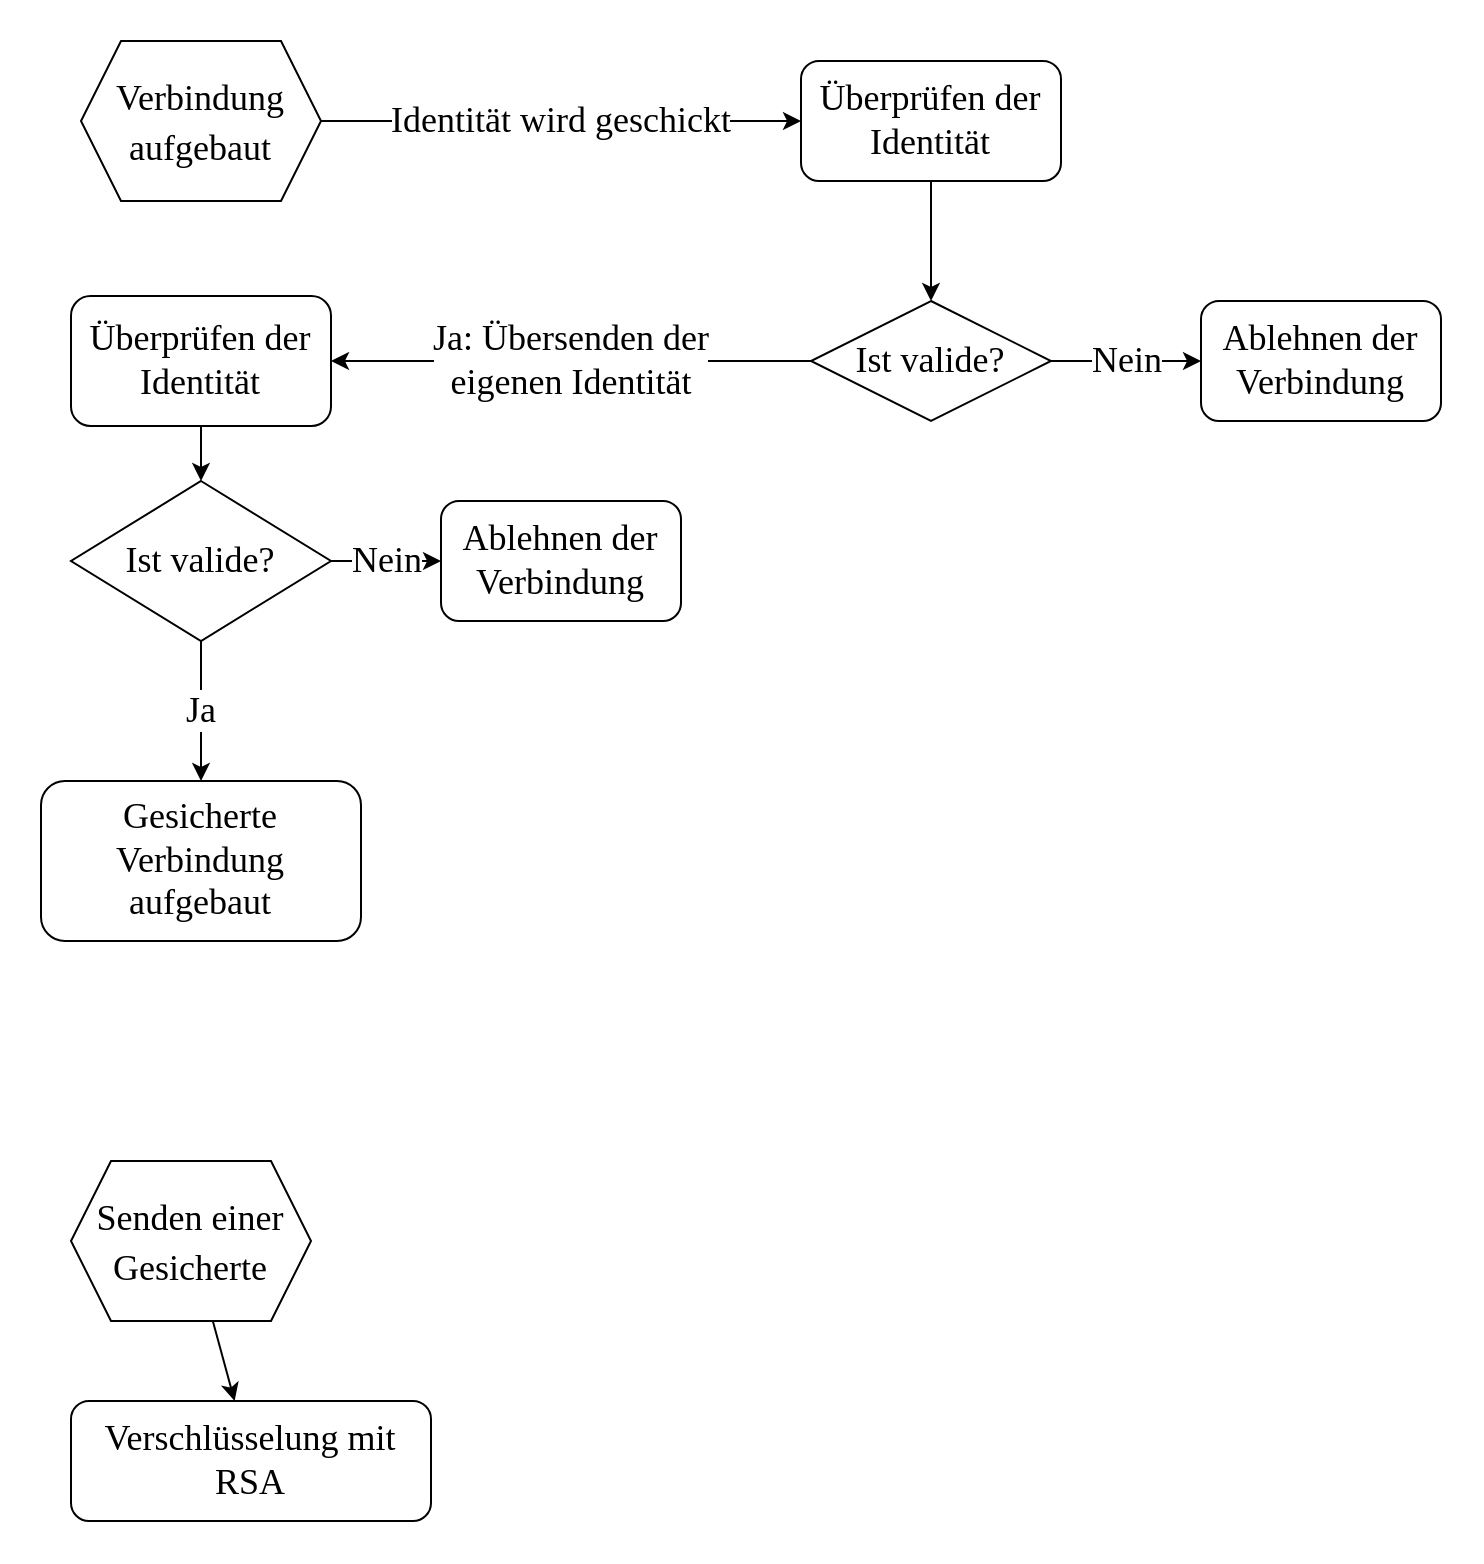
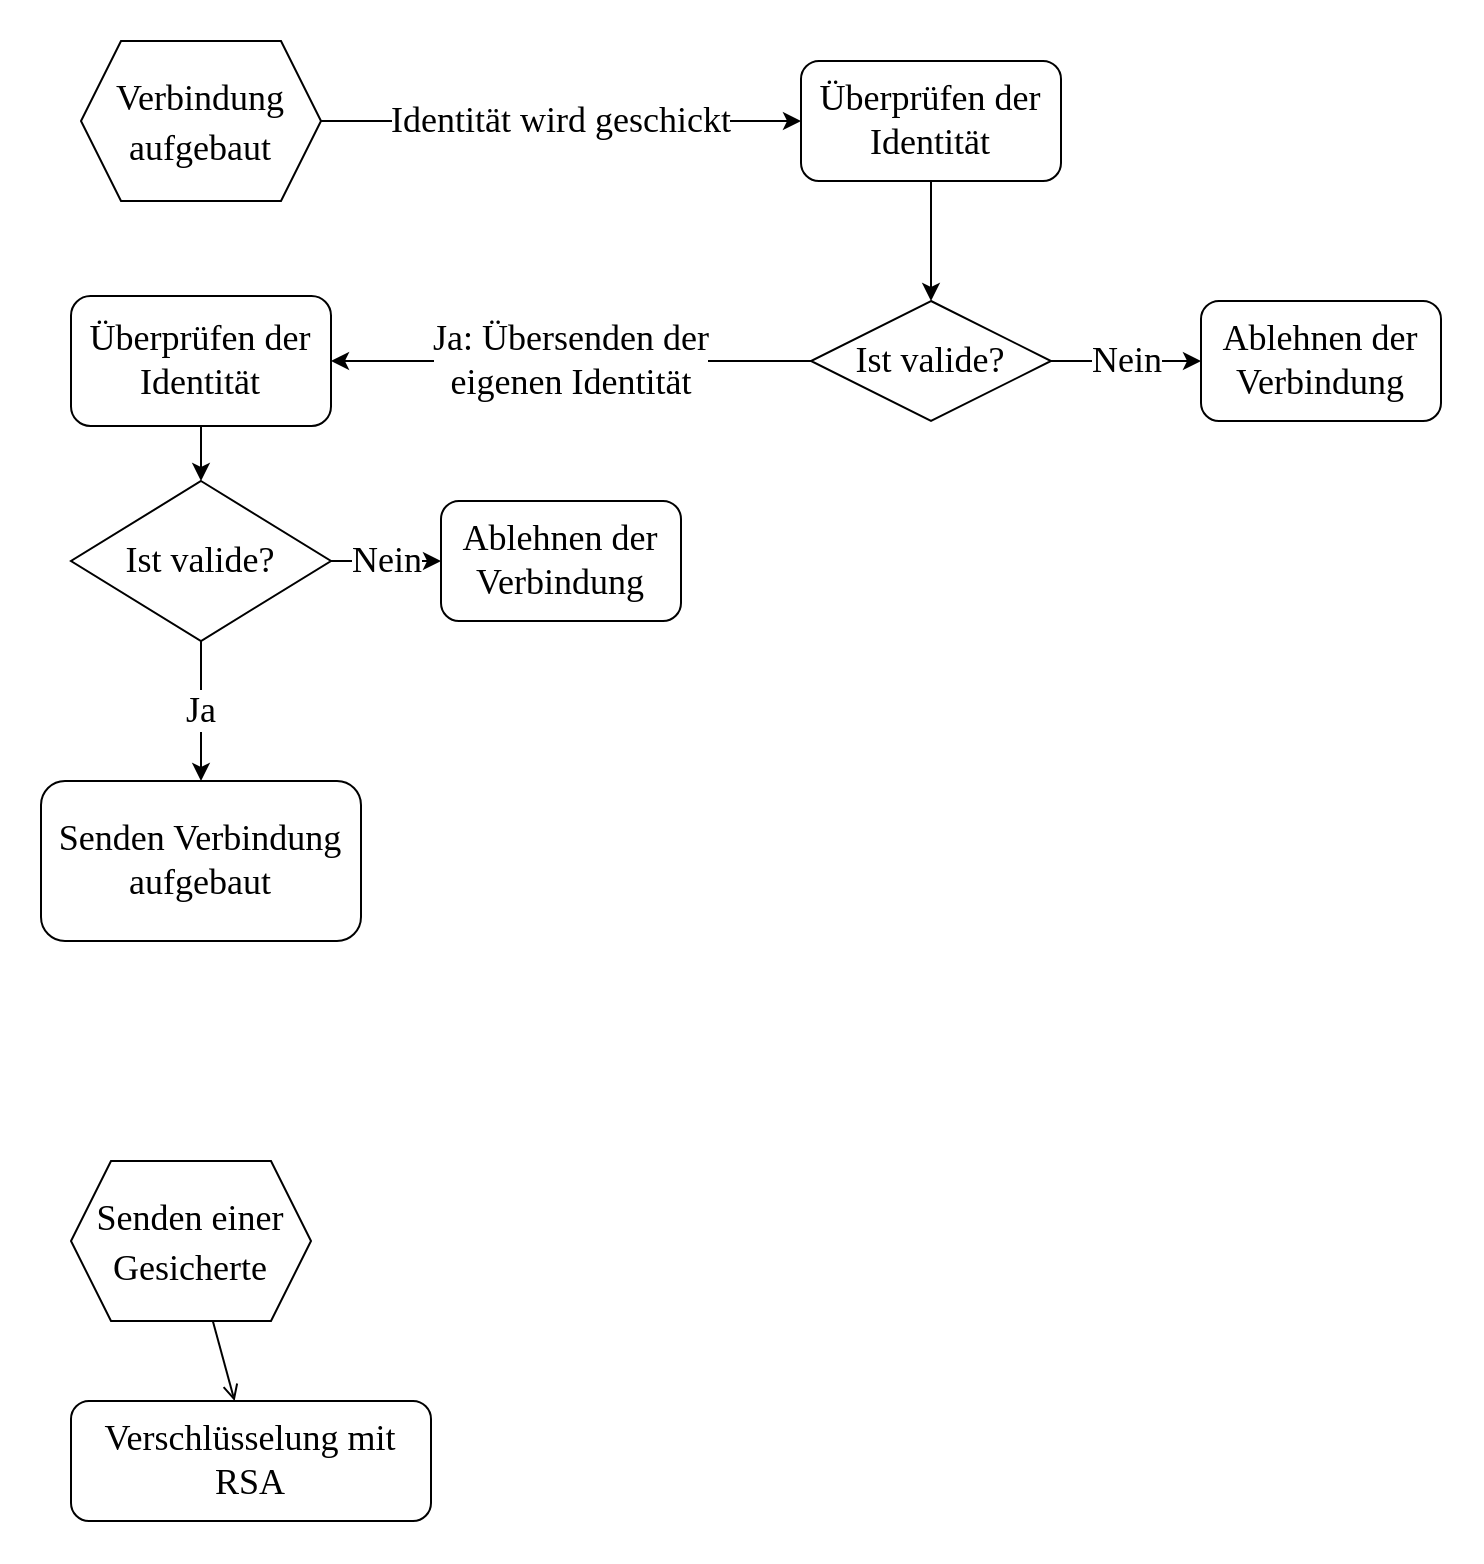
node "Gesicherte Verbindung aufgebaut": label "Gesicherte Verbindung aufgebaut" -> "Senden Verbindung aufgebaut"
edge "Senden einer Gesicherte" -> "Verschlüsselung mit RSA": arrowhead classic -> open
